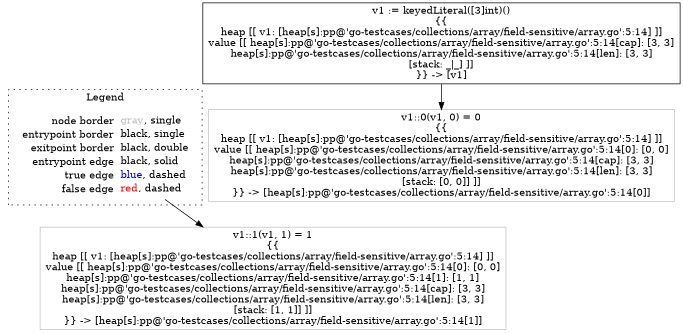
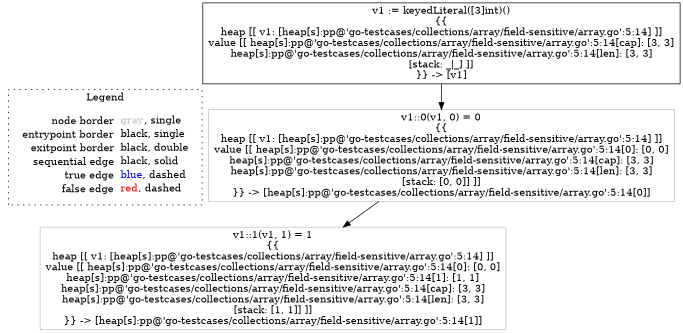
node "node border": text "entrypoint edge" -> "sequential edge"
edge "node border" -> "v1::1(v1, 1) = 1": now "v1::0(v1, 0) = 0" -> "v1::1(v1, 1) = 1"
